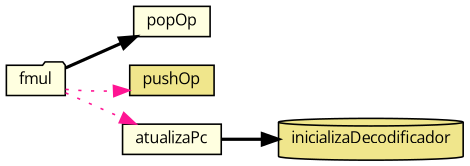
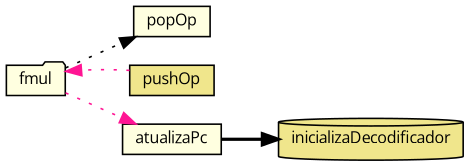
edge "fmul" -> "popOp": style bold -> dotted
edge "fmul" -> "pushOp": reversed
